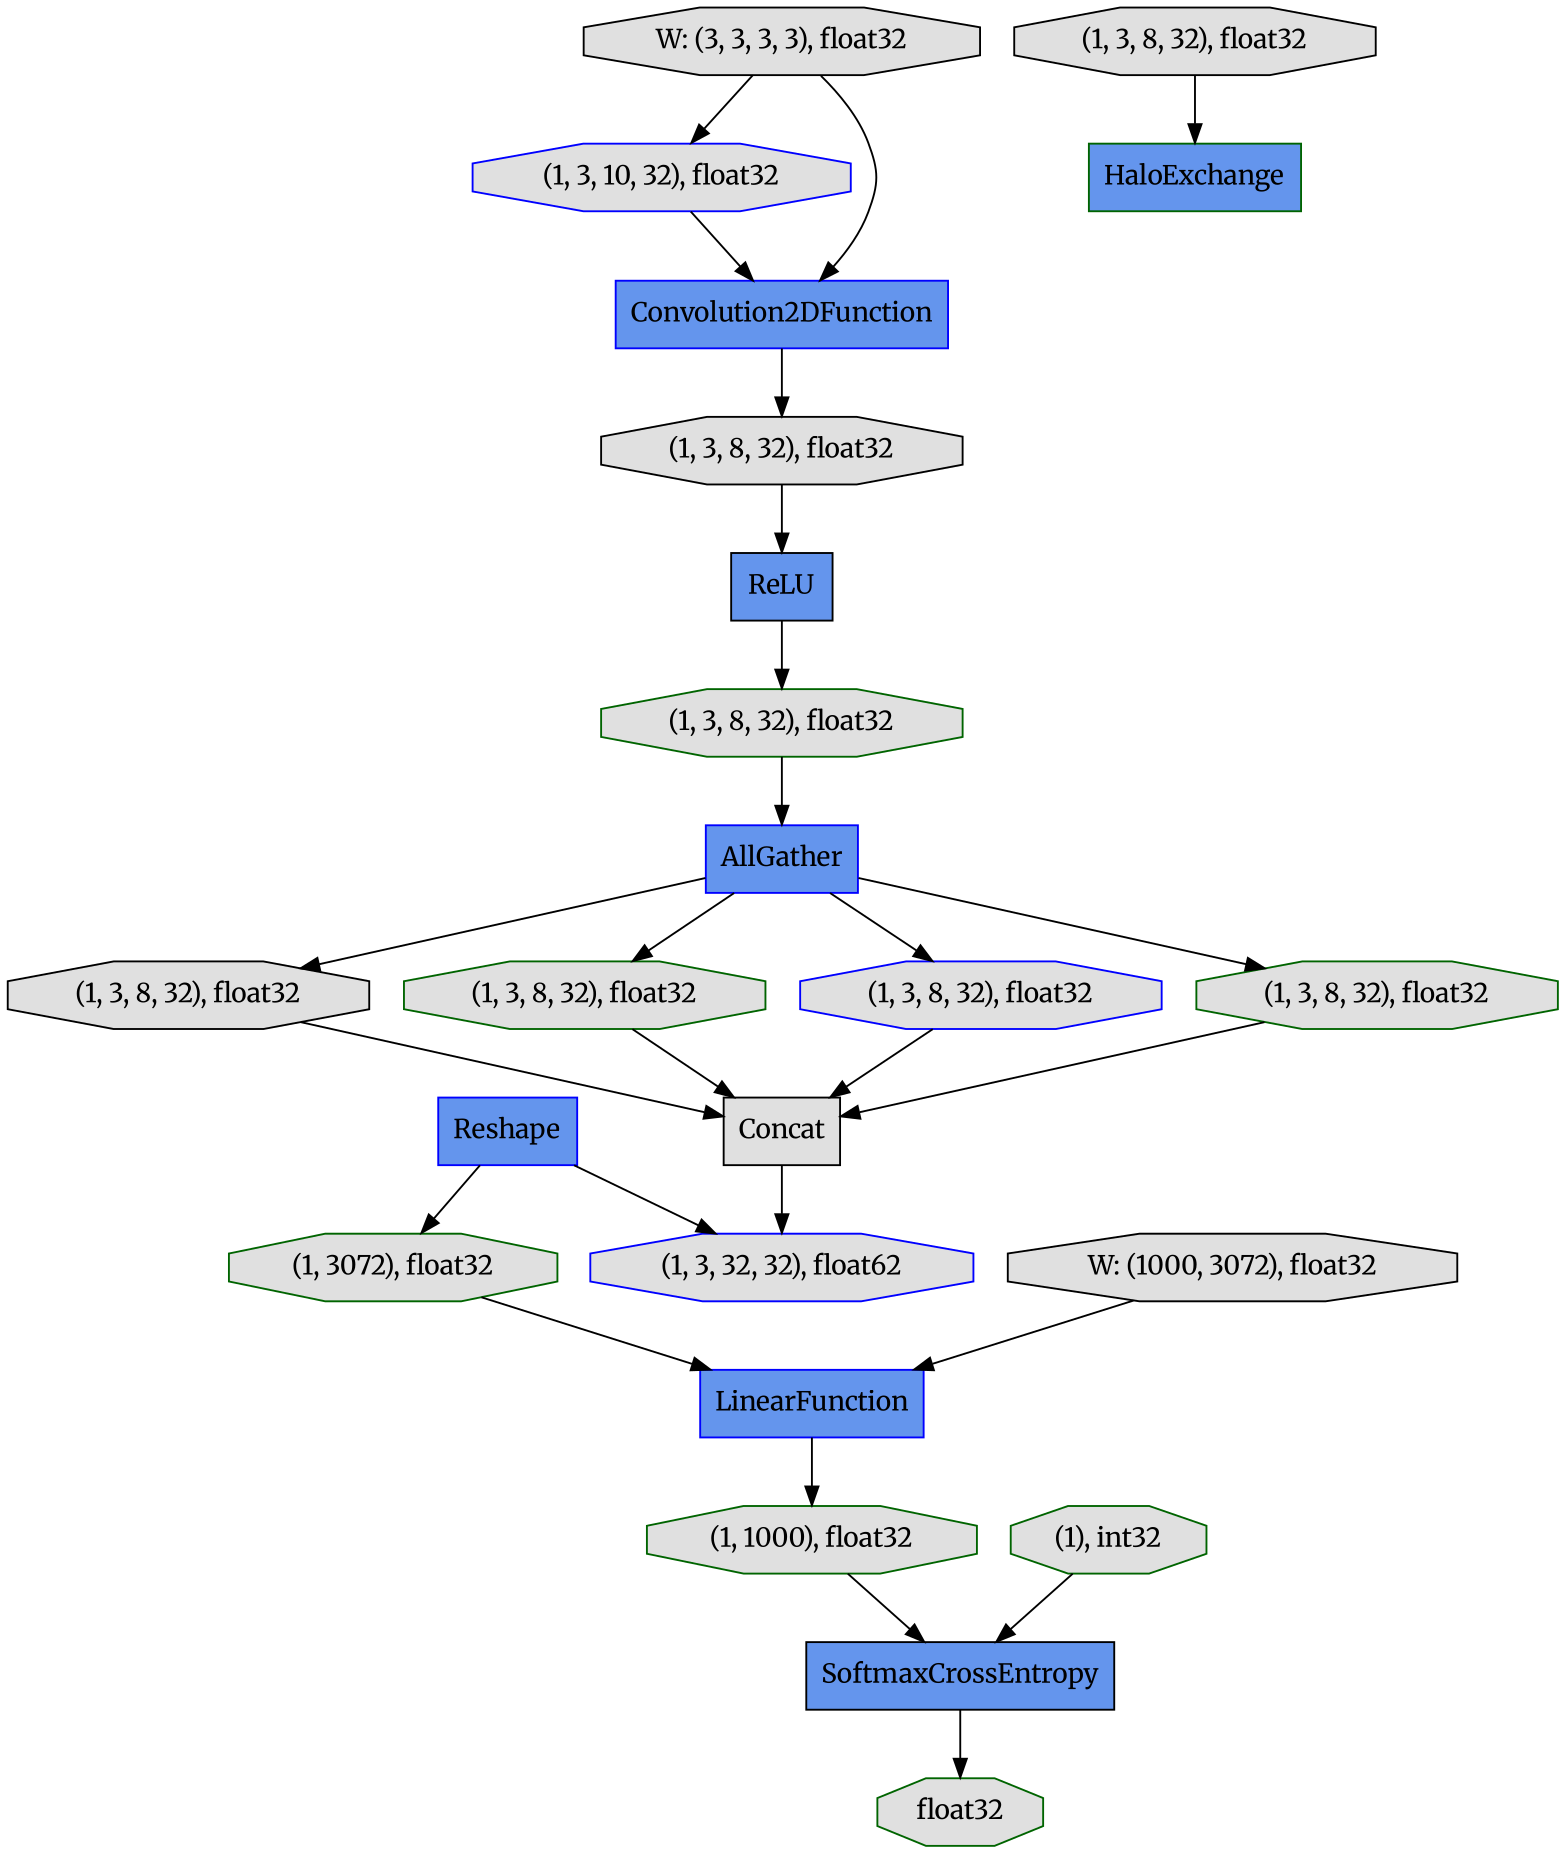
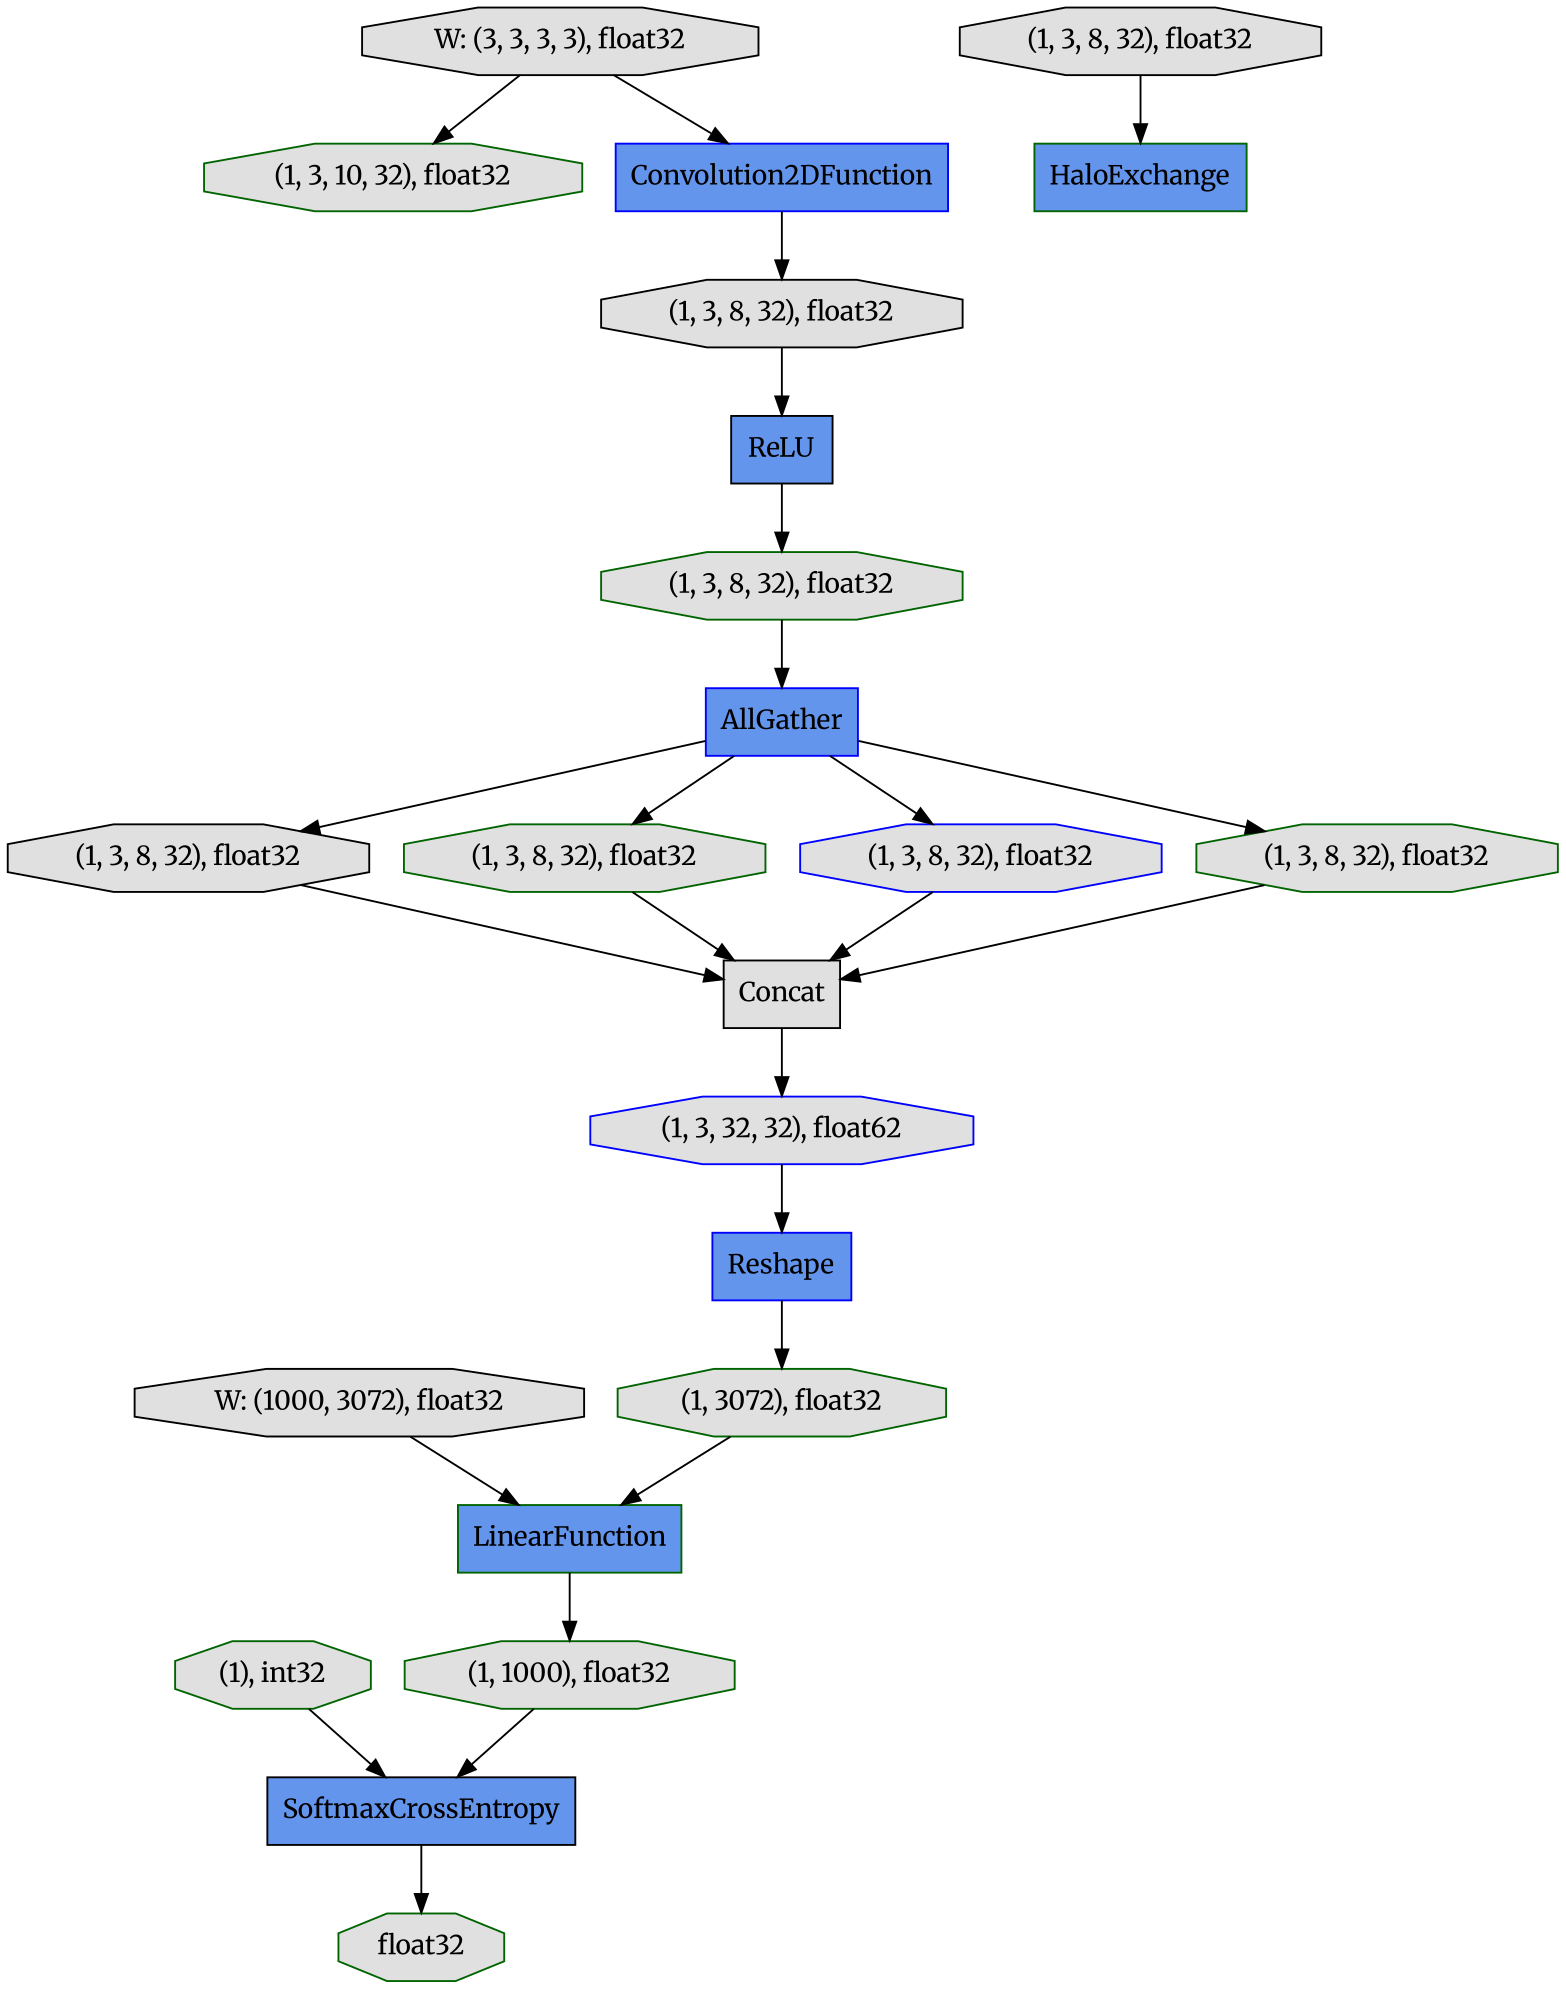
node "(1, 3, 10, 32), float32": color blue -> darkgreen
edge "(1, 3, 10, 32), float32" -> "Convolution2DFunction": removed
edge "Reshape" -> "(1, 3, 32, 32), float62": reversed
node "LinearFunction": color blue -> darkgreen
